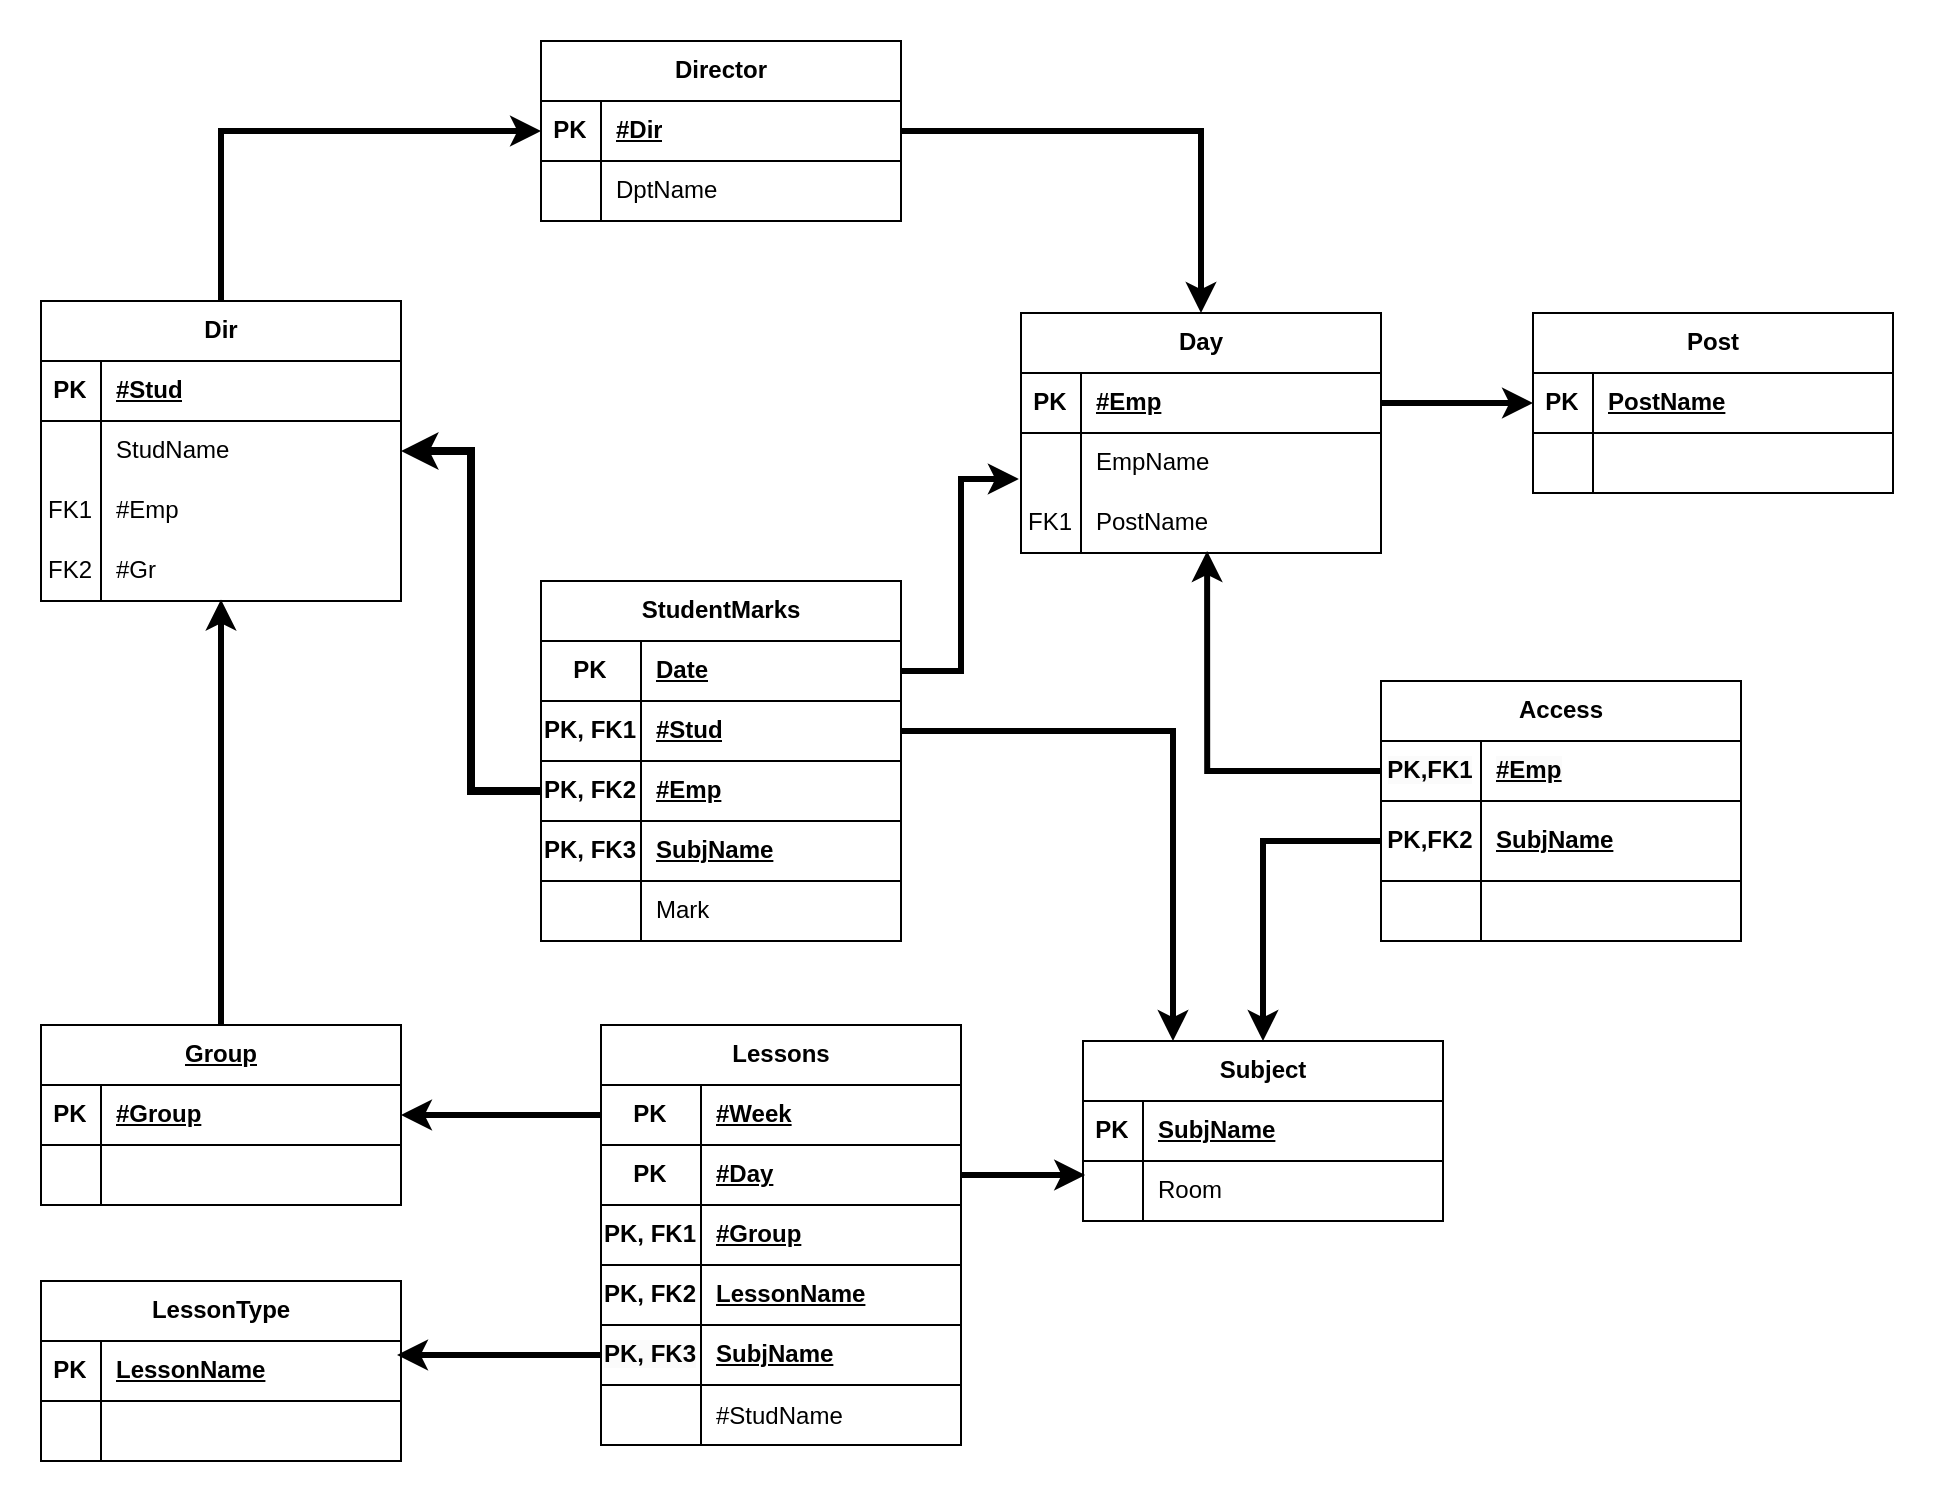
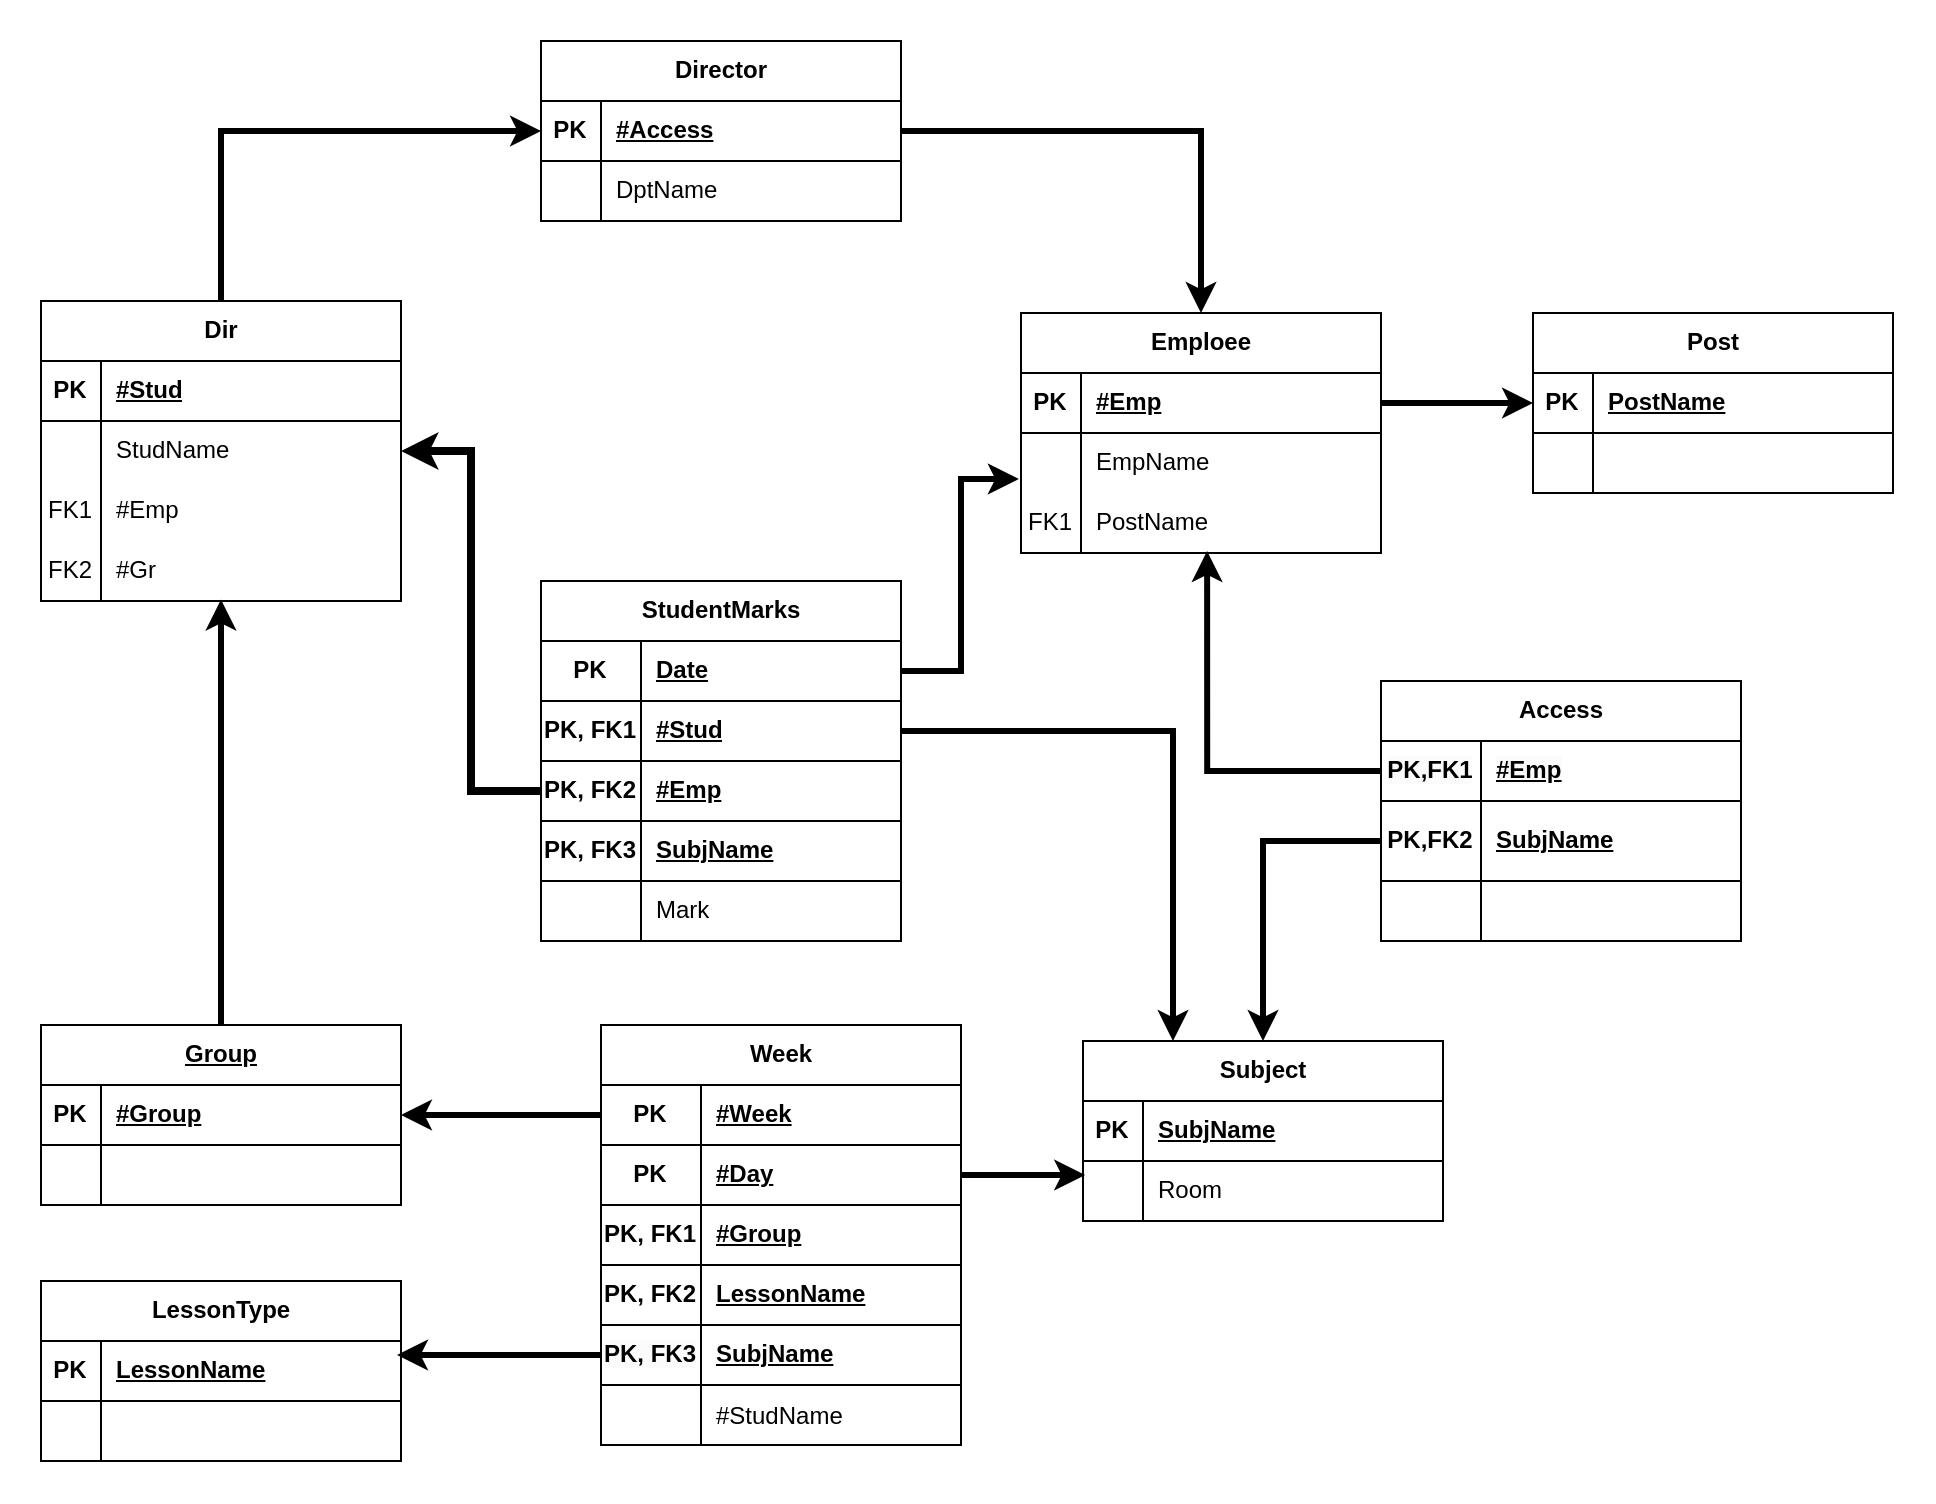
node "#Dir": label "#Dir" -> "#Access"
node "Day": label "Day" -> "Emploee"
node "Lessons": label "Lessons" -> "Week"
